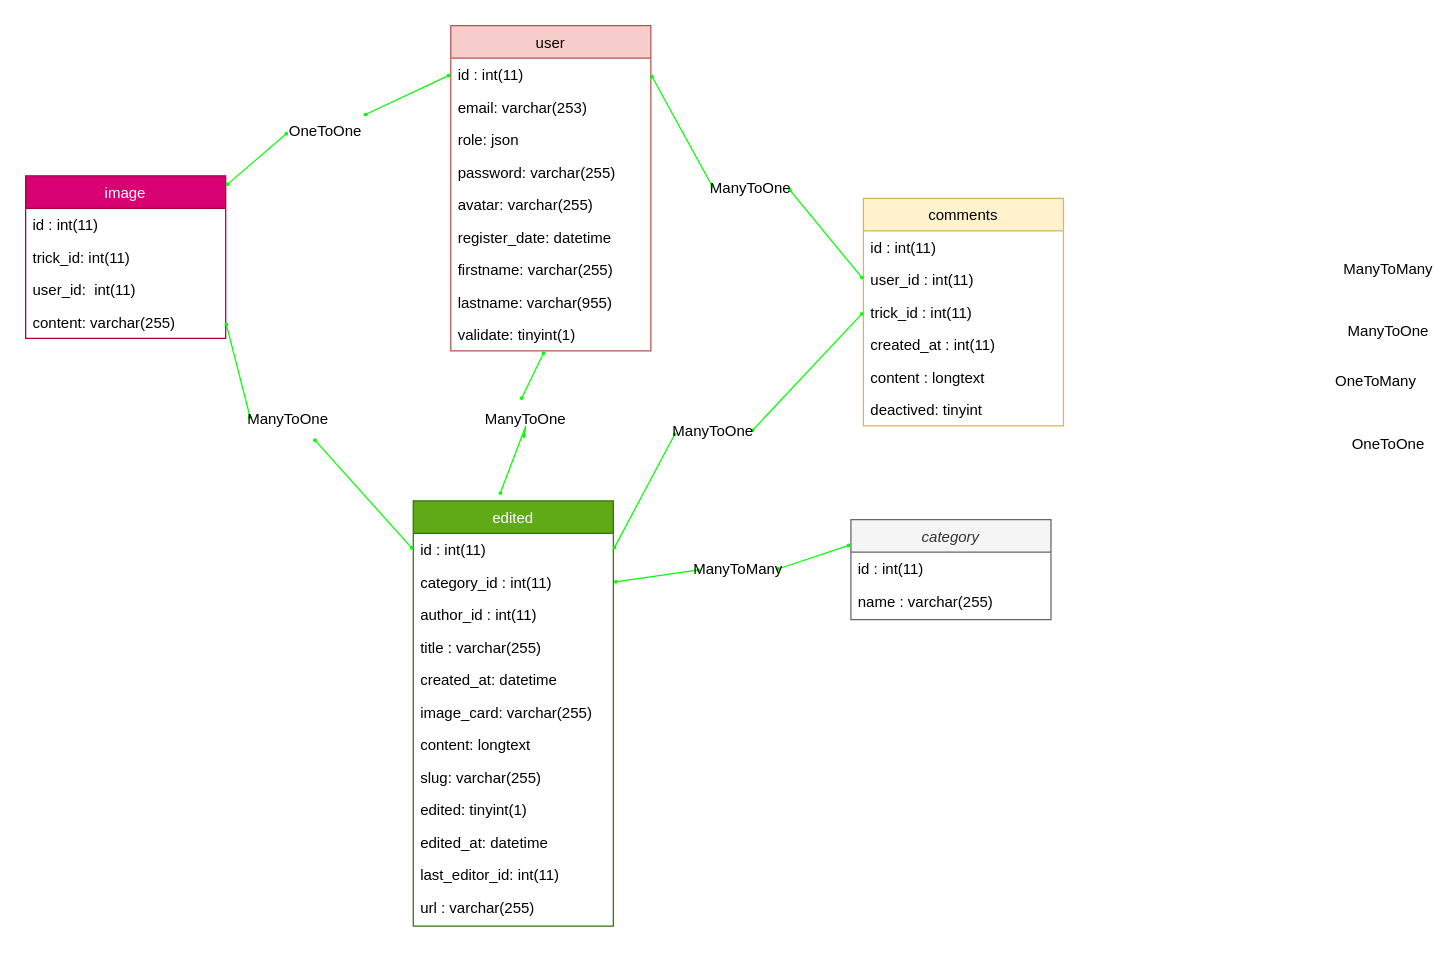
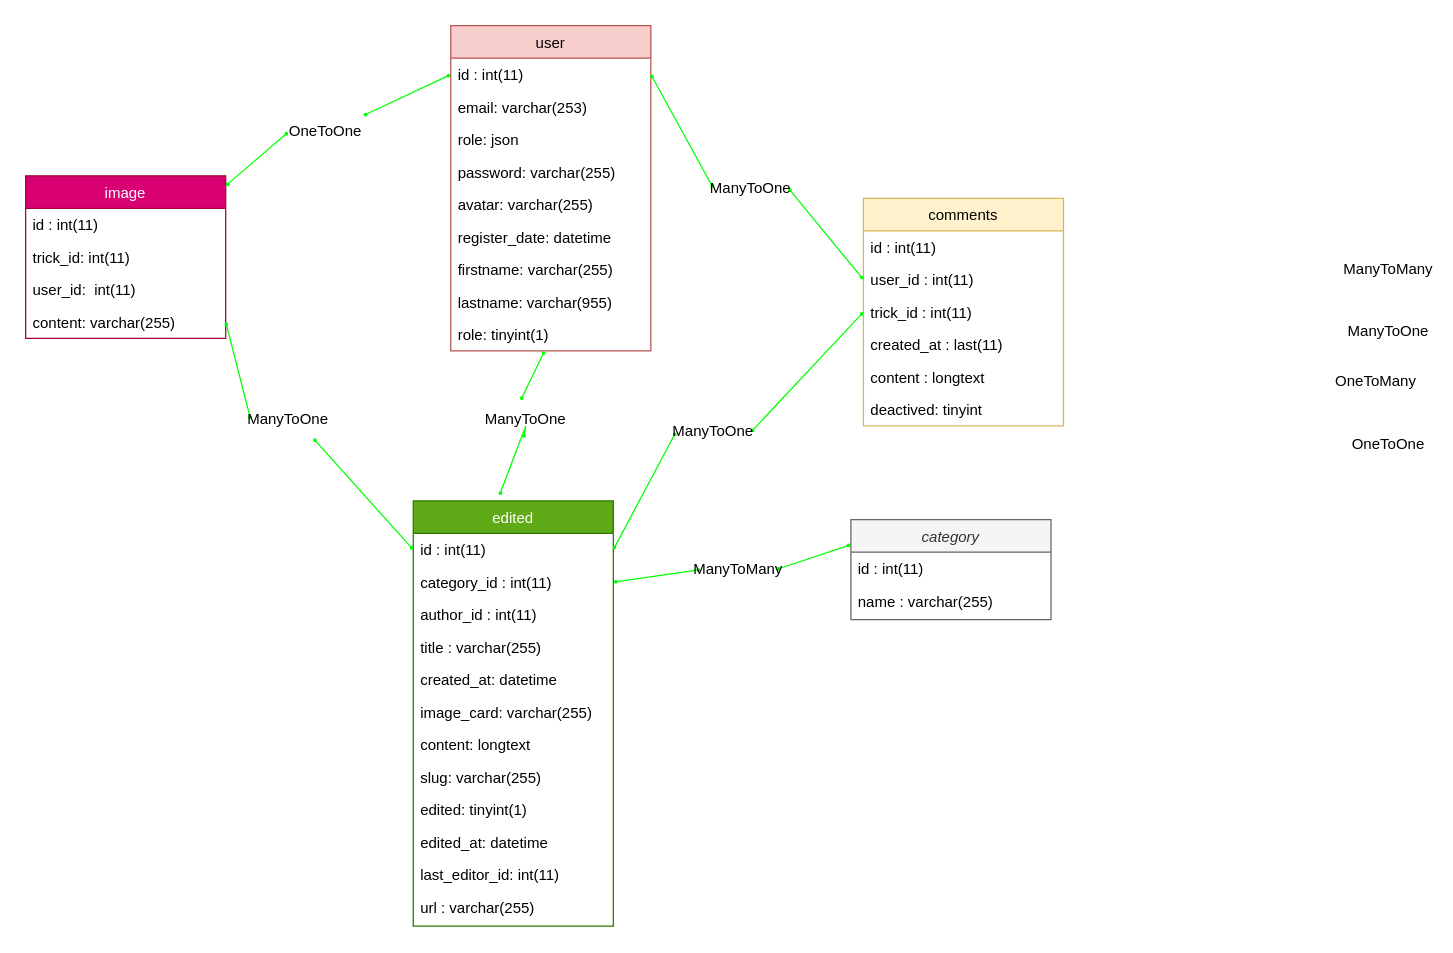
node "validate: tinyint(1)": label "validate: tinyint(1)" -> "role: tinyint(1)"
node "created_at : int(11)": label "created_at : int(11)" -> "created_at : last(11)"
